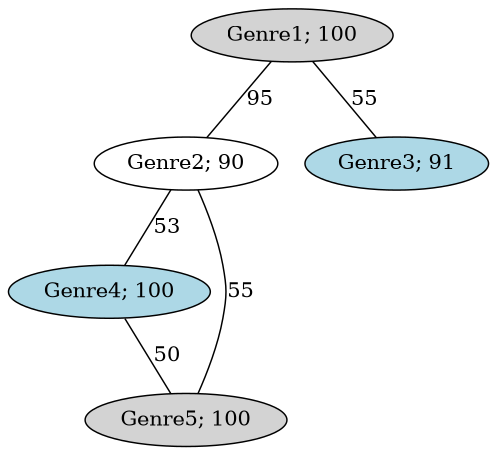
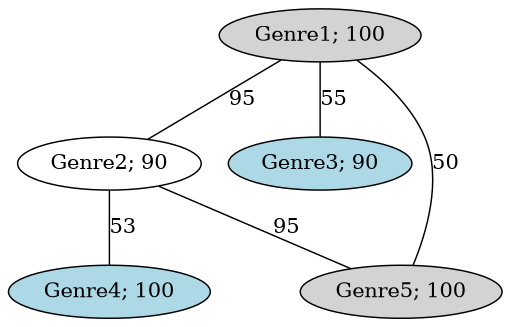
node "Genre3; 91": label "Genre3; 91" -> "Genre3; 90"
edge "Genre2; 90" -- "Genre5; 100": label "55" -> "95"
edge "Genre4; 100" -- "Genre5; 100": now "Genre1; 100" -- "Genre5; 100"
